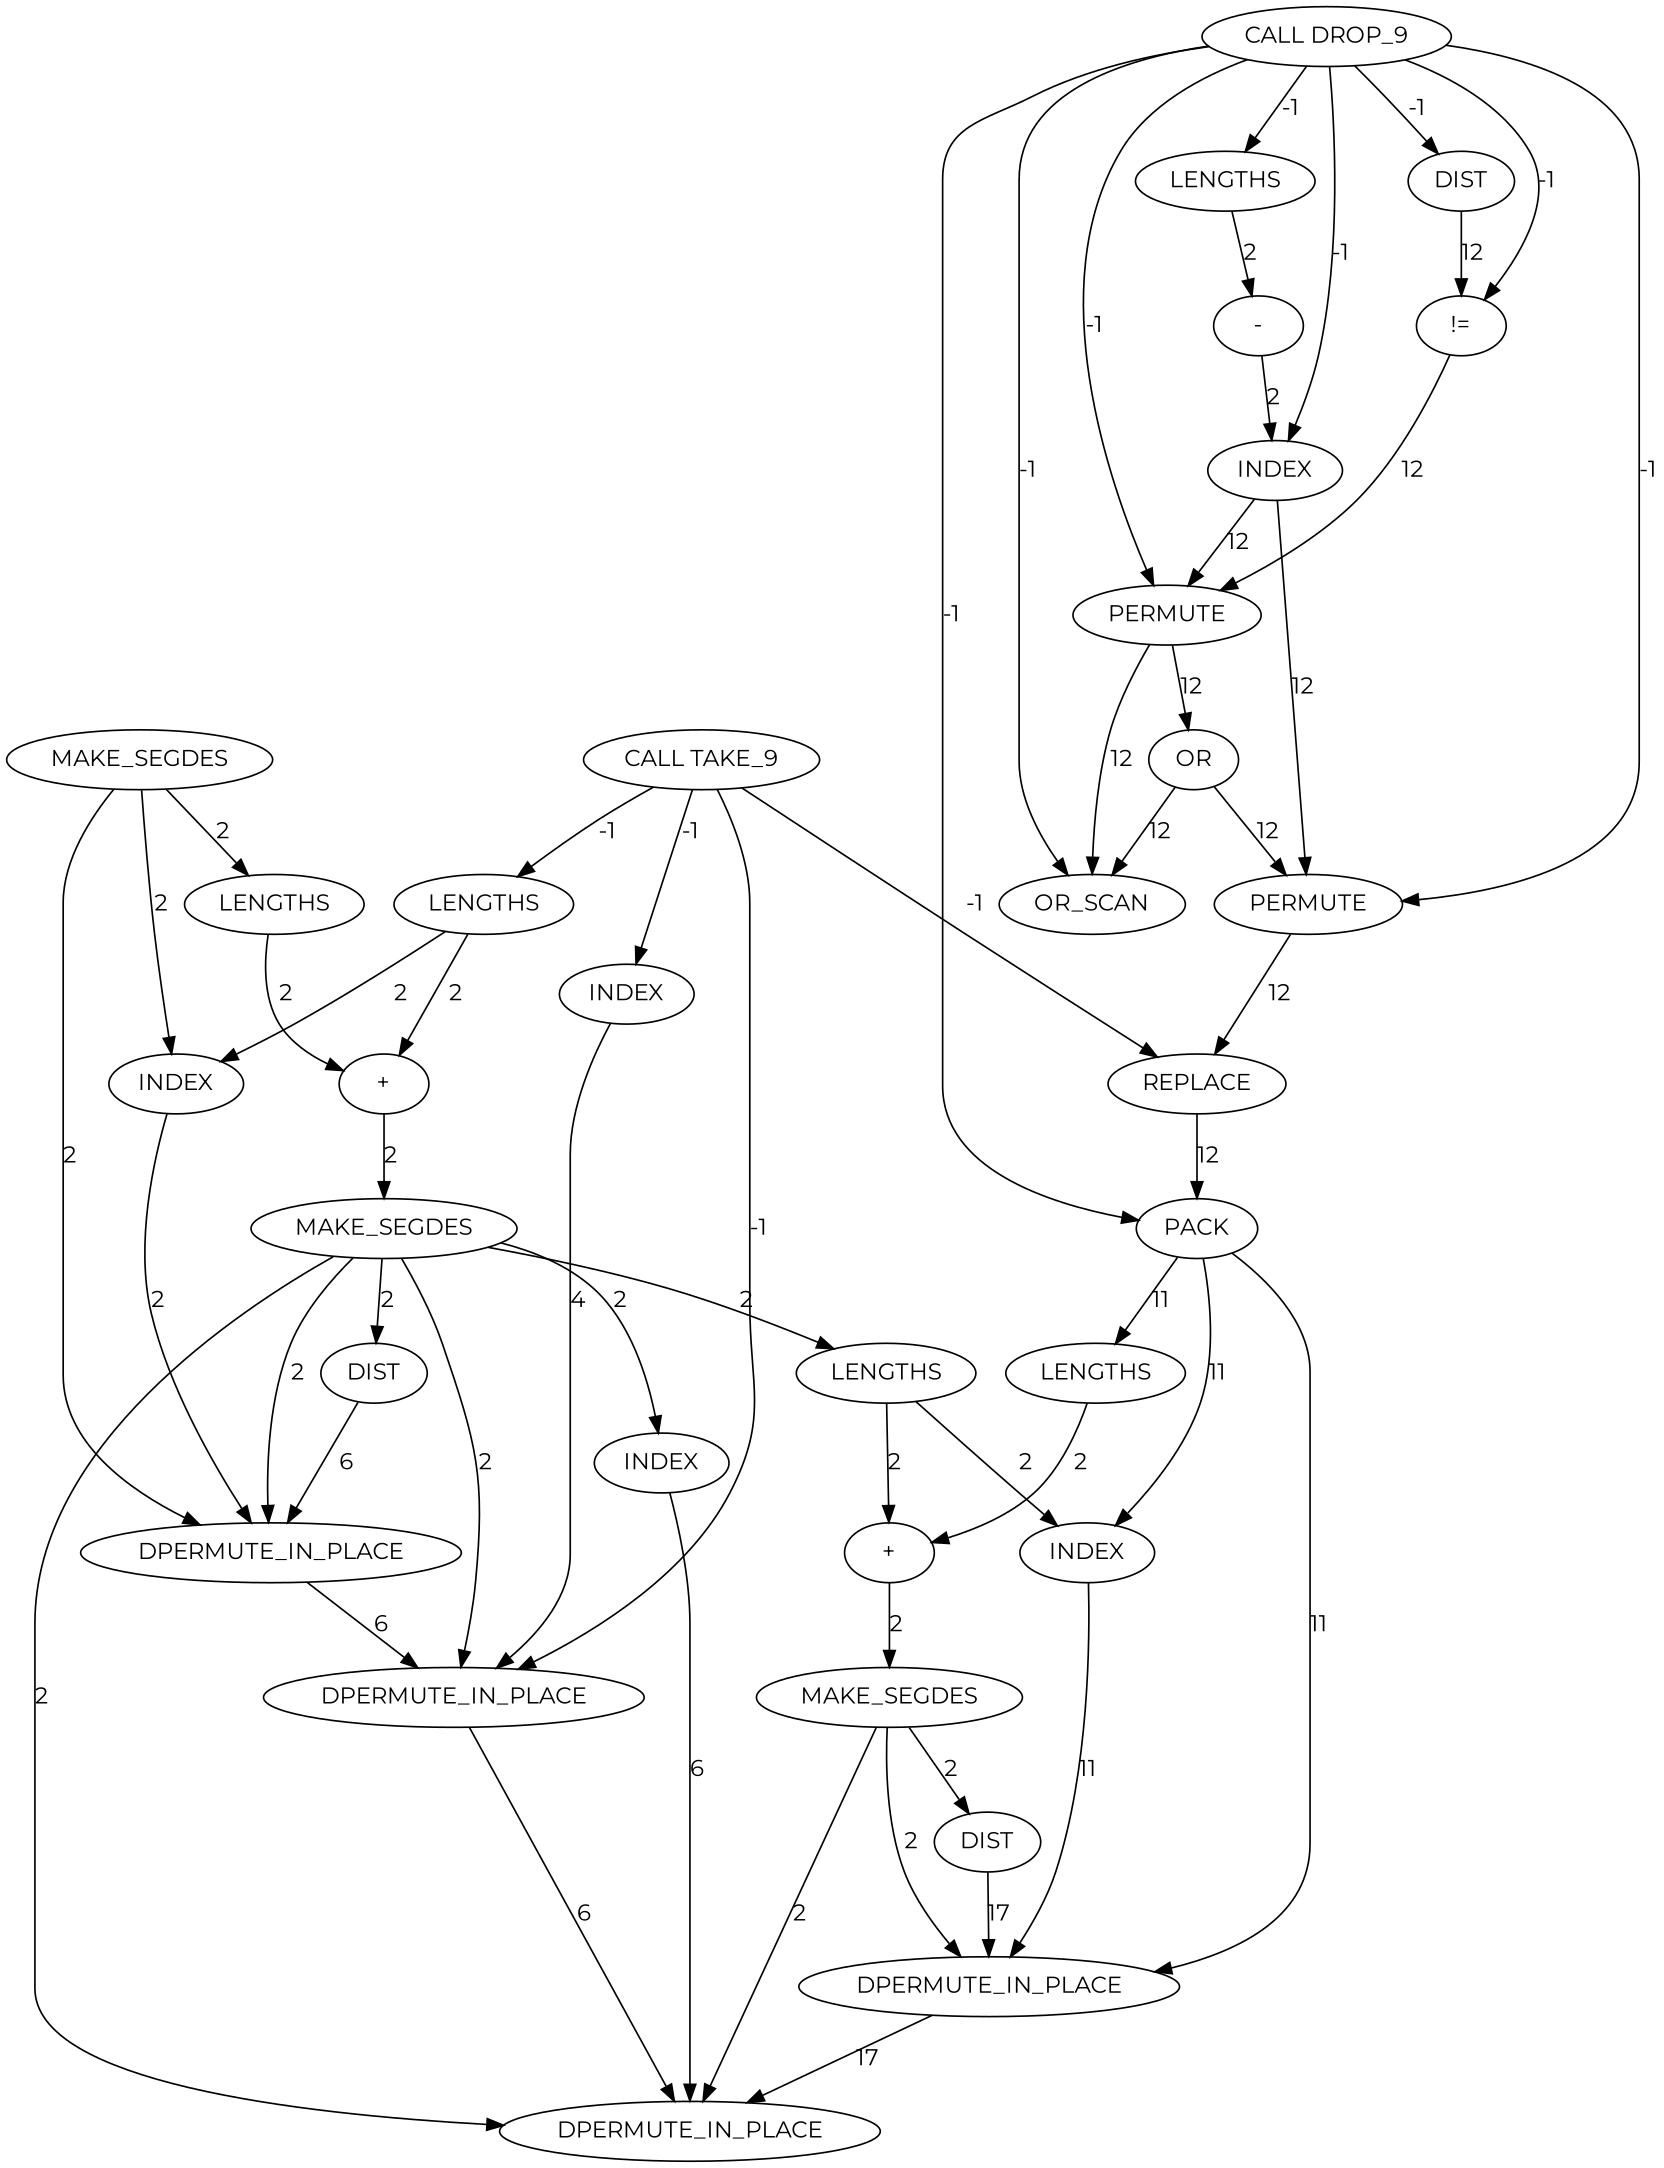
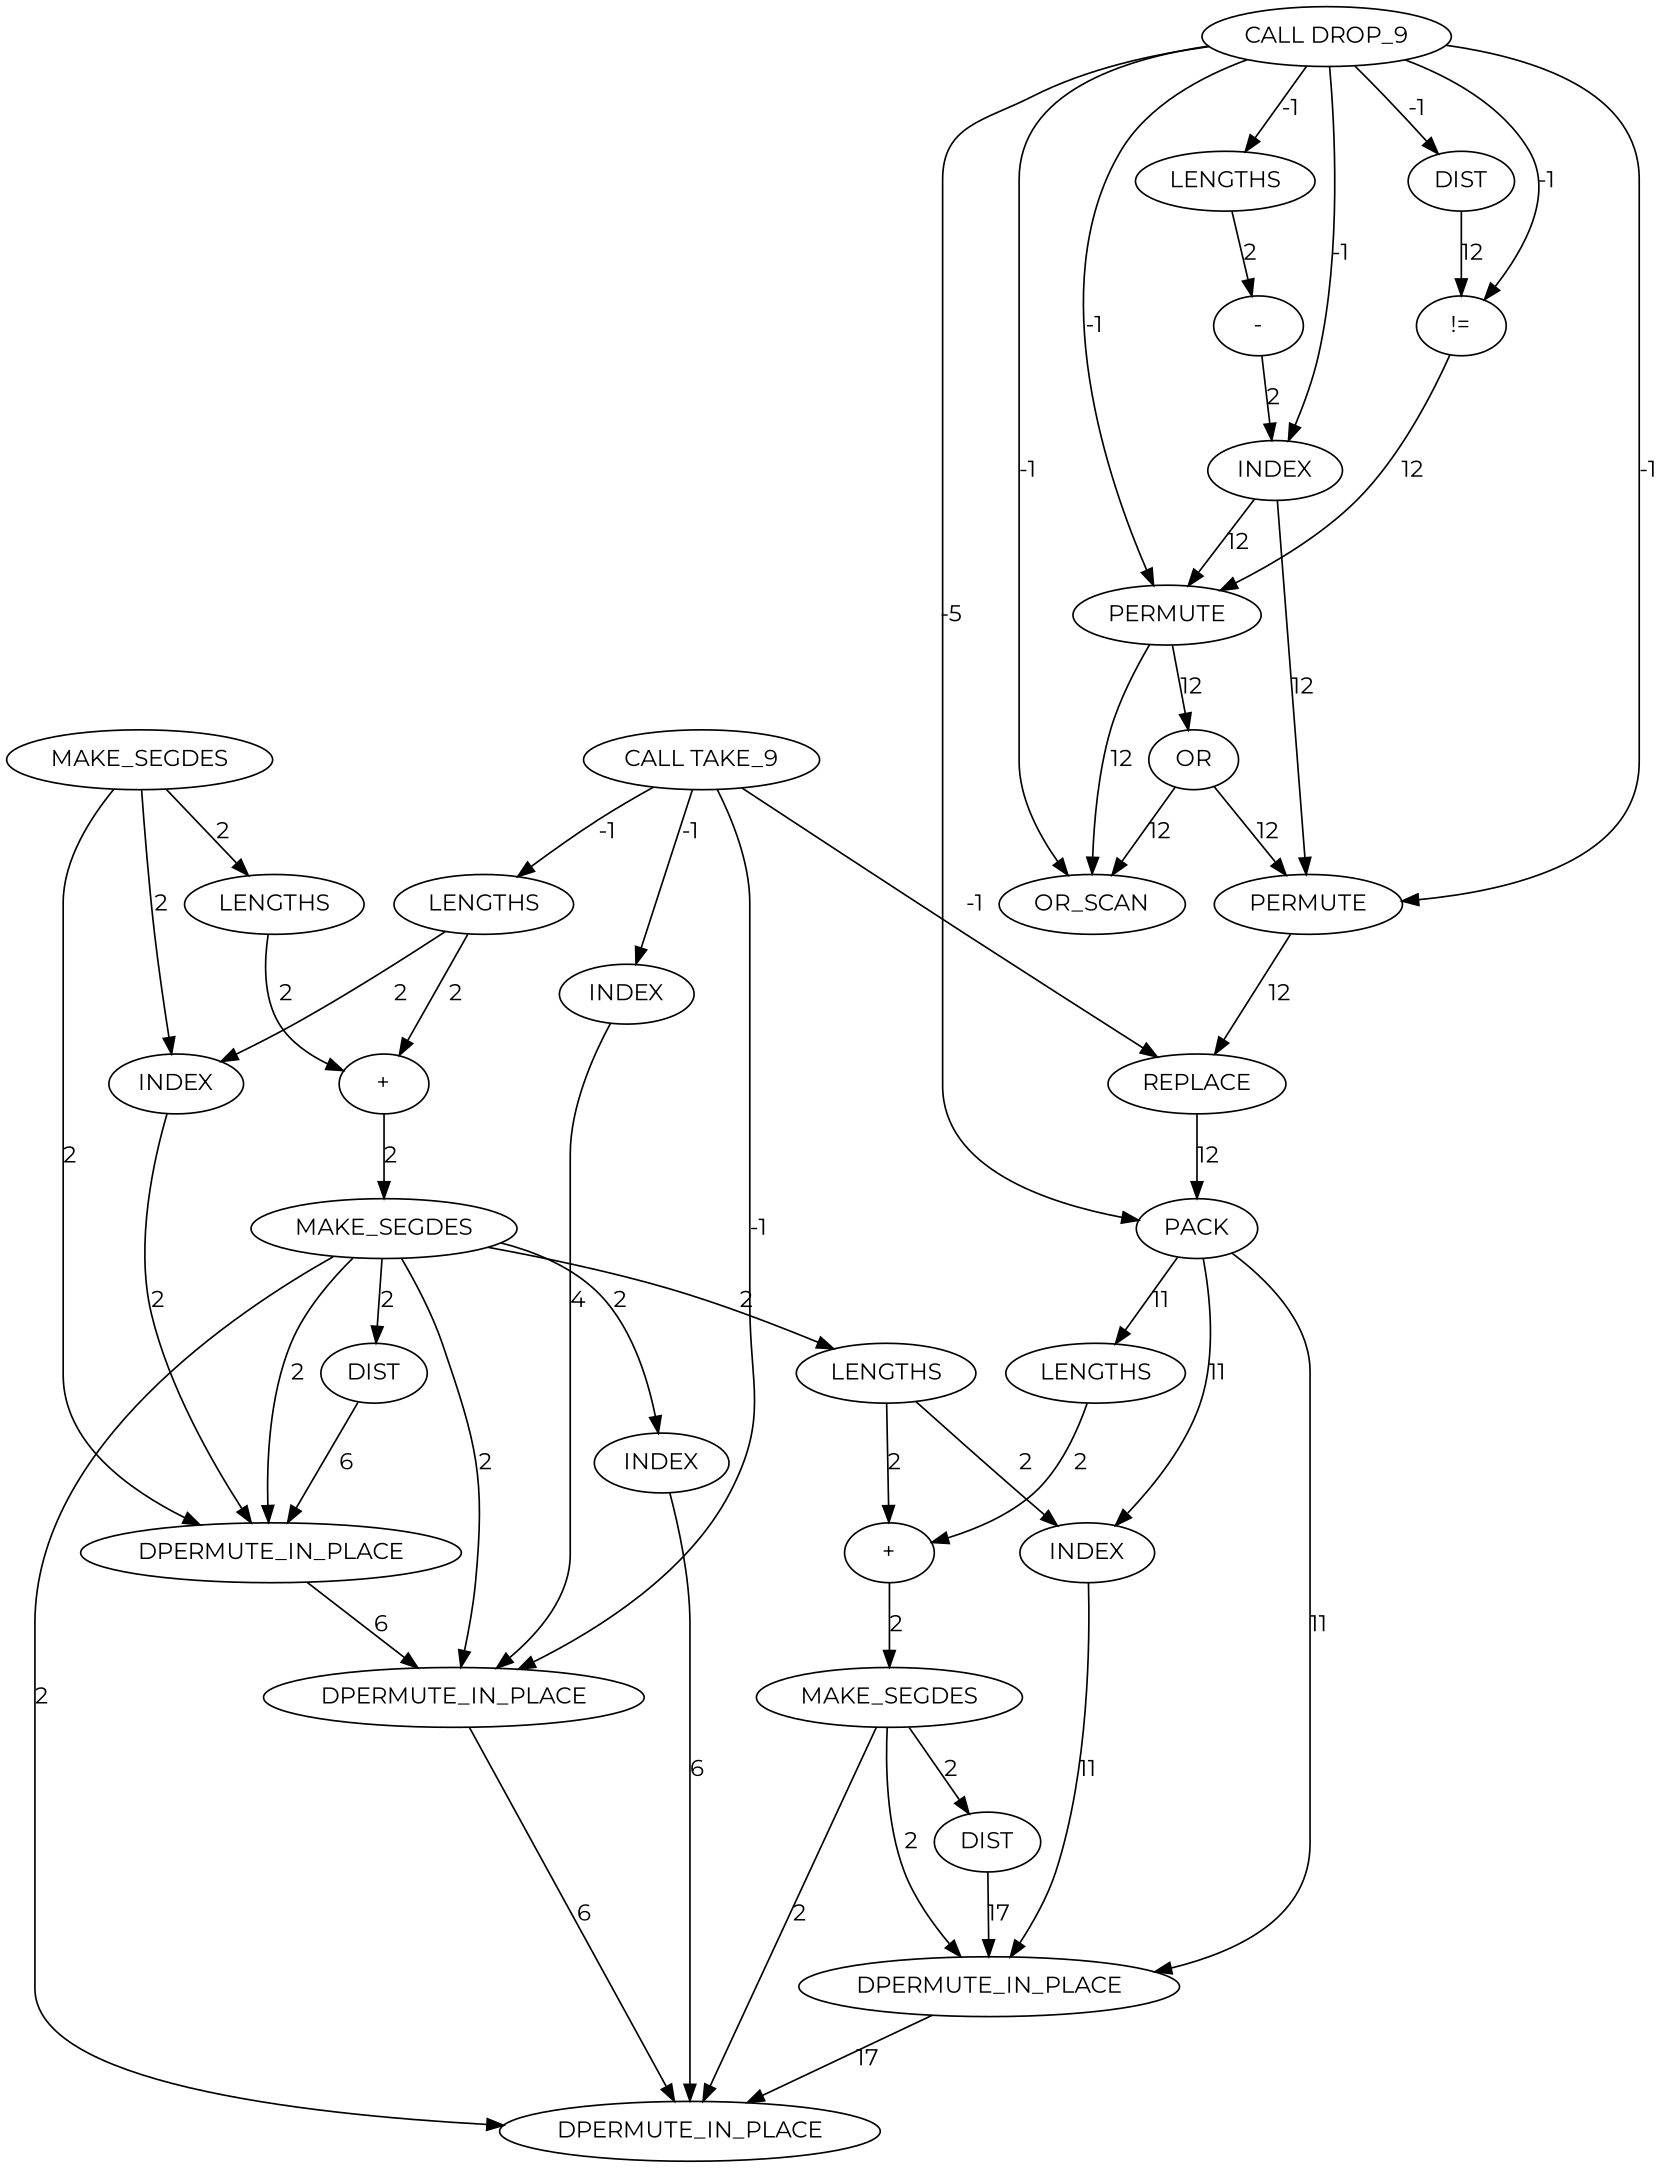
edge "CALL DROP_9" -> "PACK": label "-1" -> "-5"
